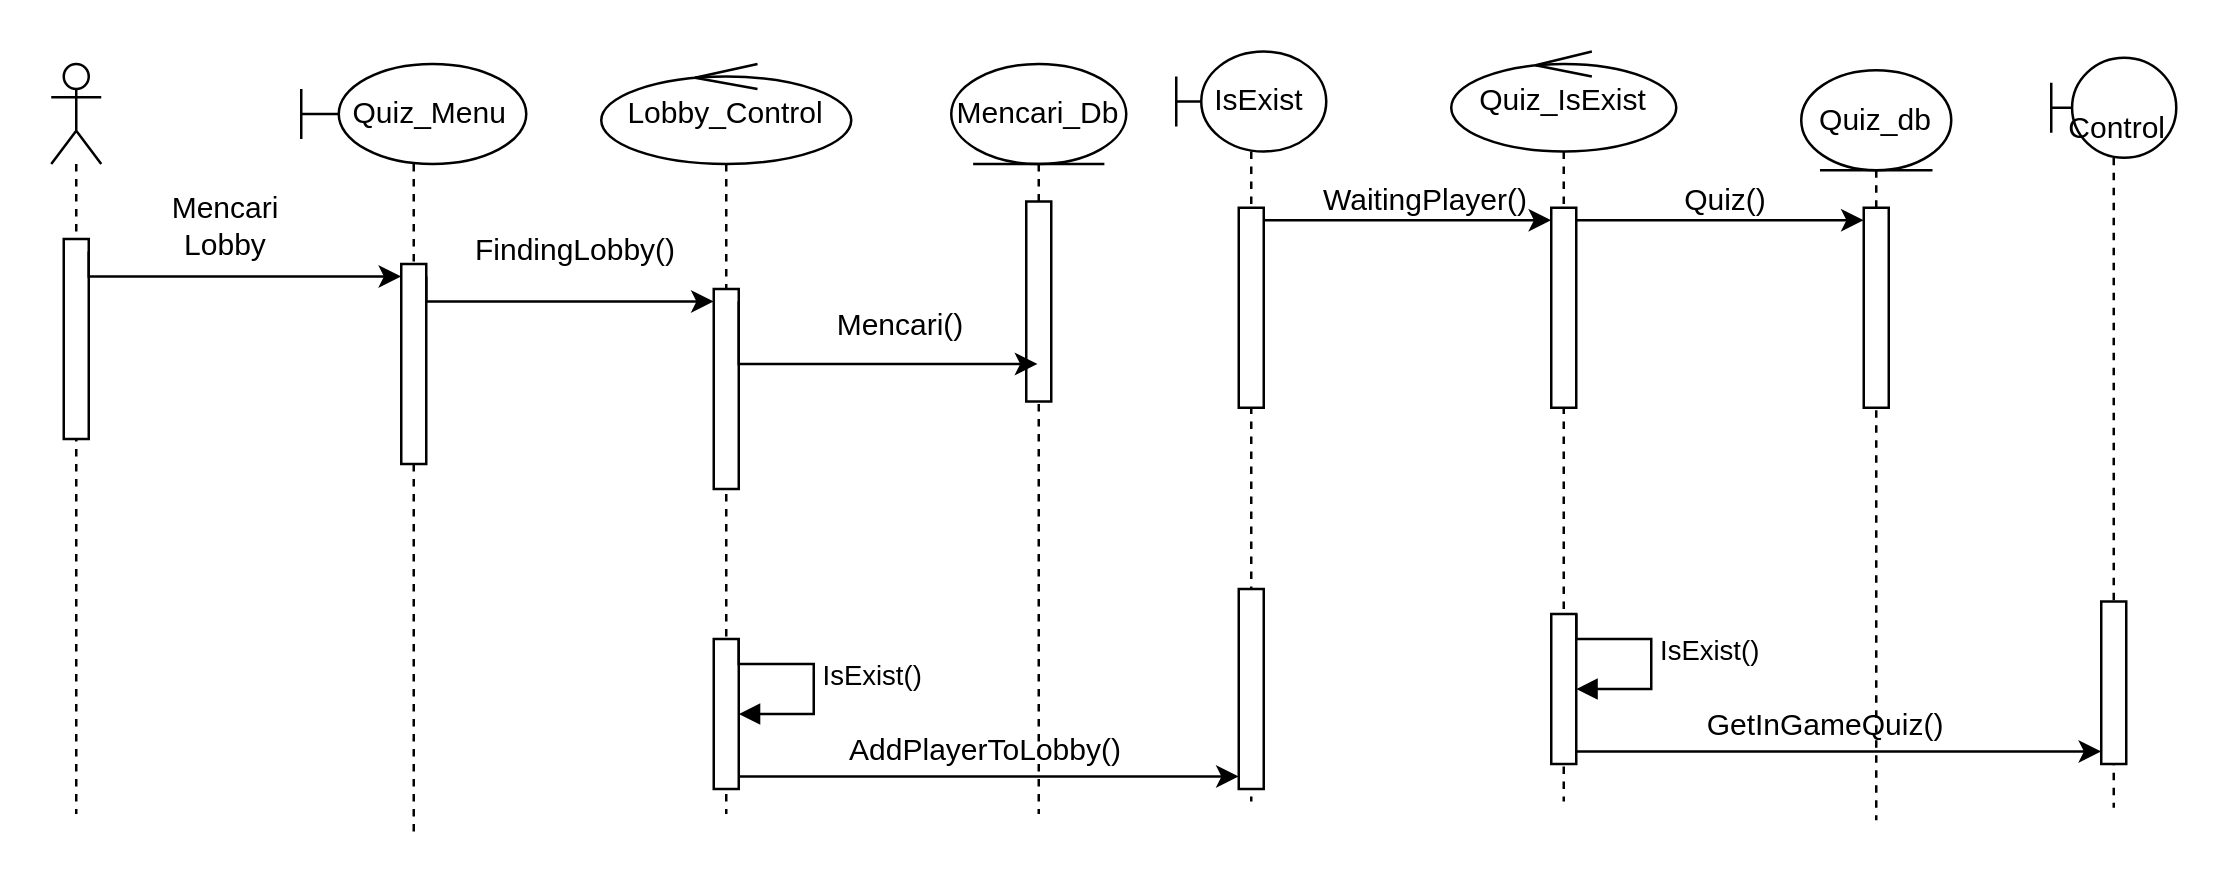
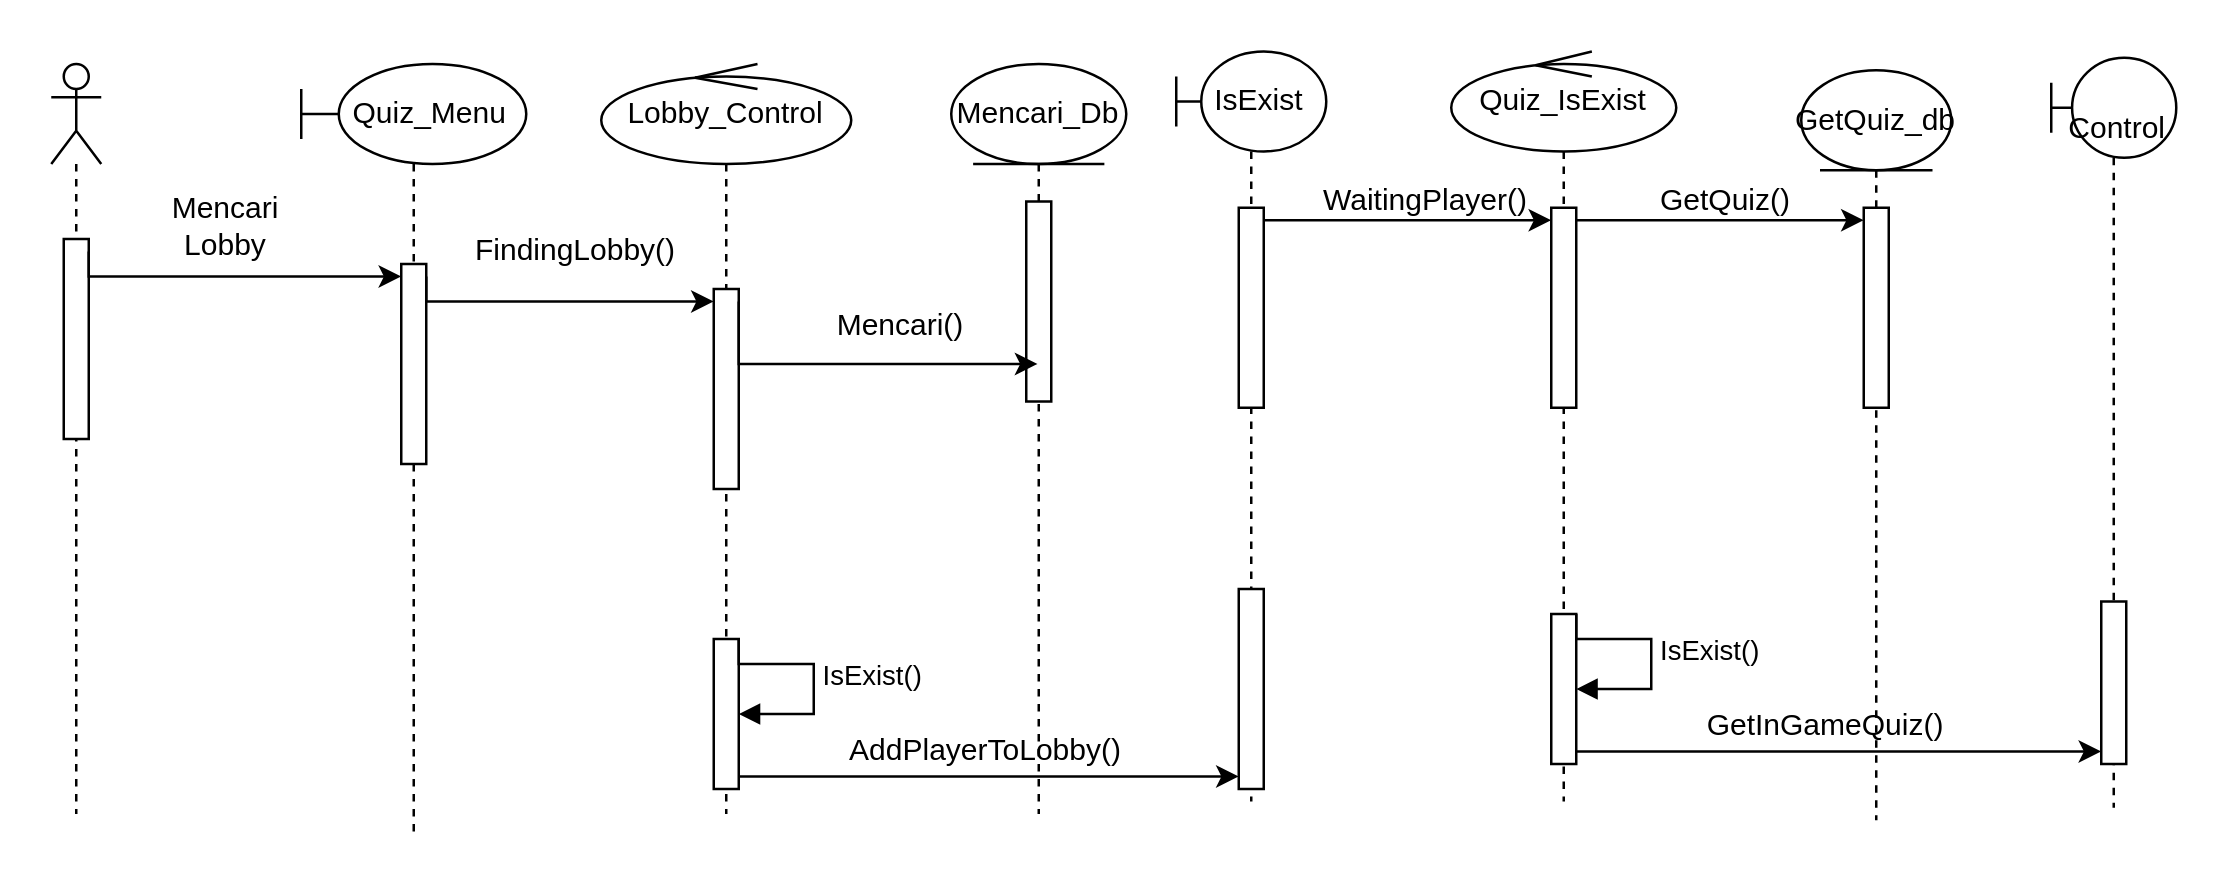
node "Quiz_db": label "Quiz_db" -> "GetQuiz_db"
node "Quiz()": label "Quiz()" -> "GetQuiz()"
